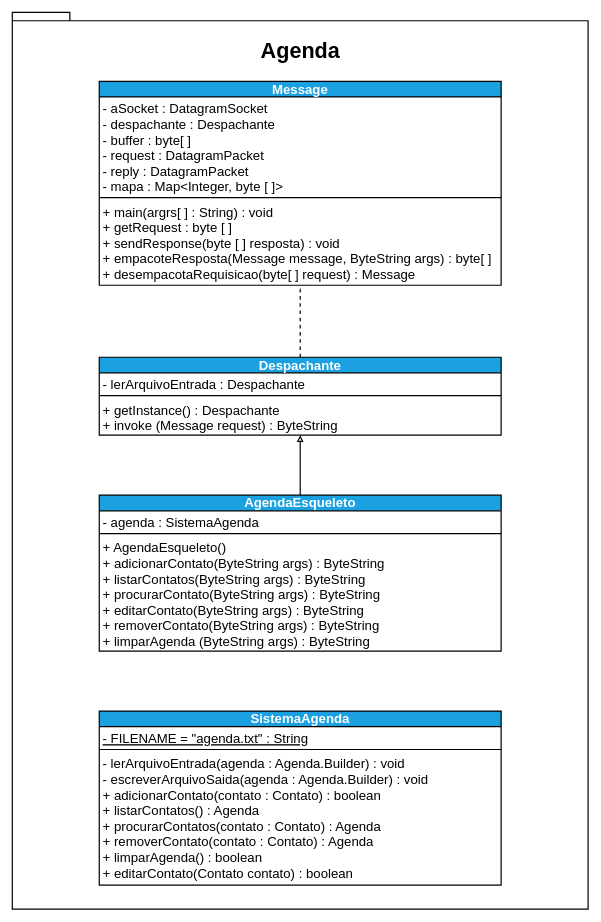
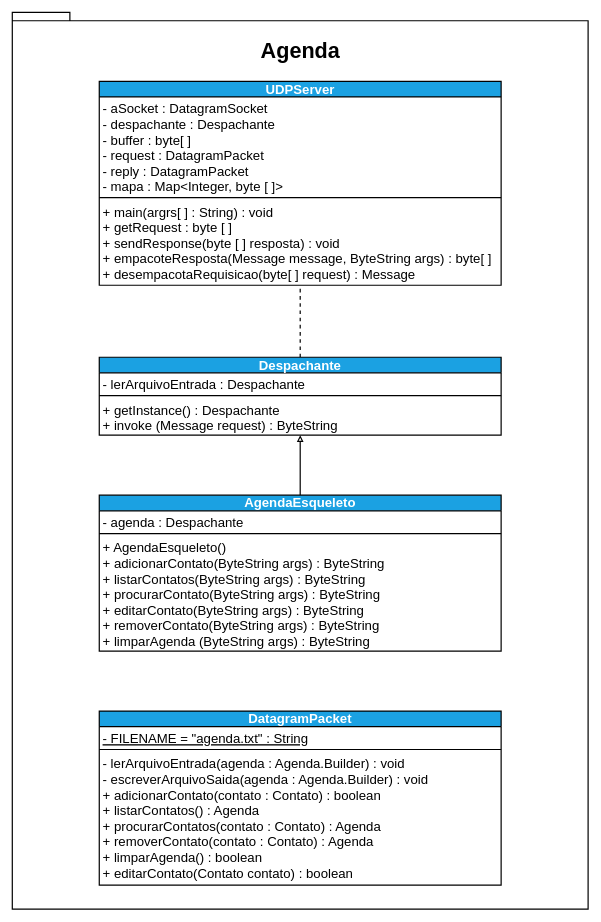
node "Message": label "Message" -> "UDPServer"
node "- agenda : SistemaAgenda": label "- agenda : SistemaAgenda" -> "- agenda : Despachante"
node "SistemaAgenda": label "SistemaAgenda" -> "DatagramPacket"
